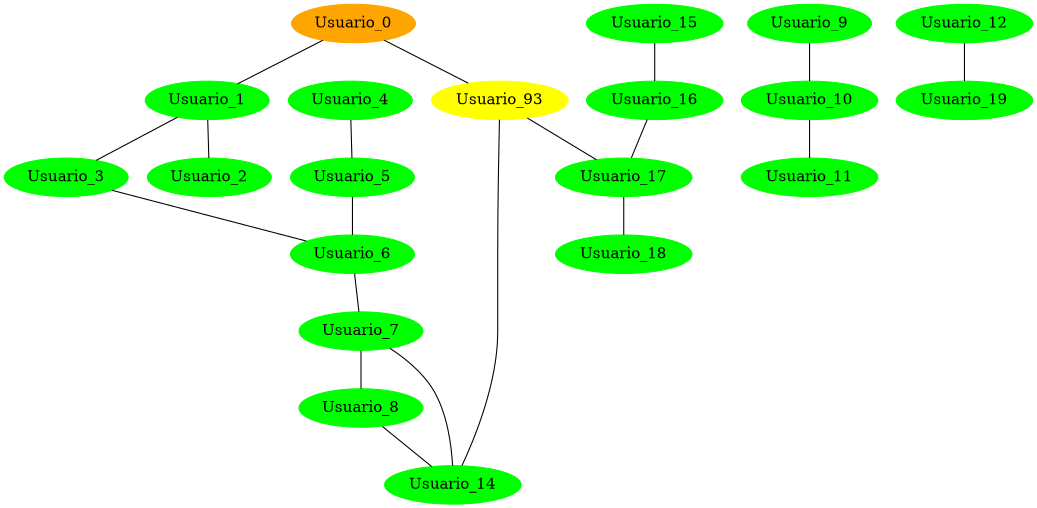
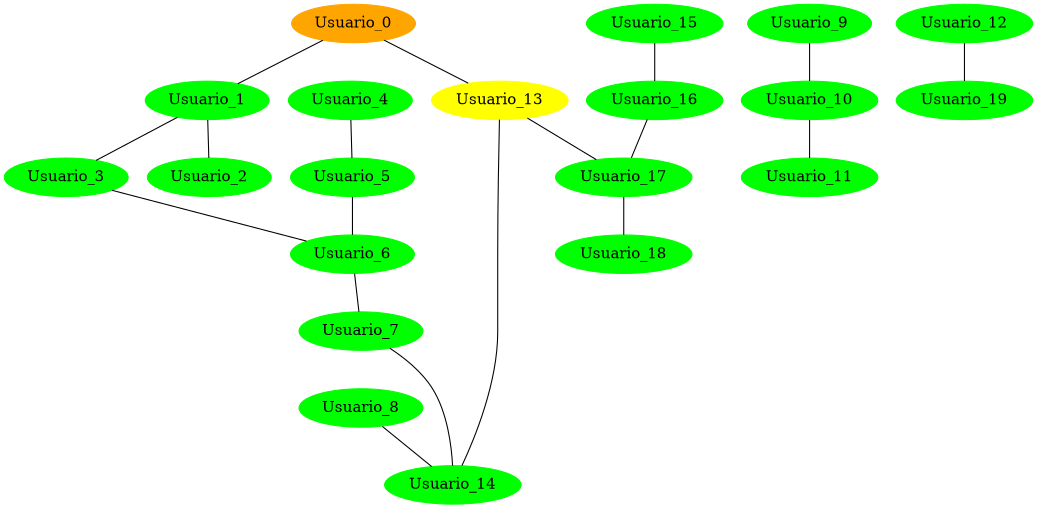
node "Usuario_93": label "Usuario_93" -> "Usuario_13"
edge "Usuario_7" -- "Usuario_8": removed
